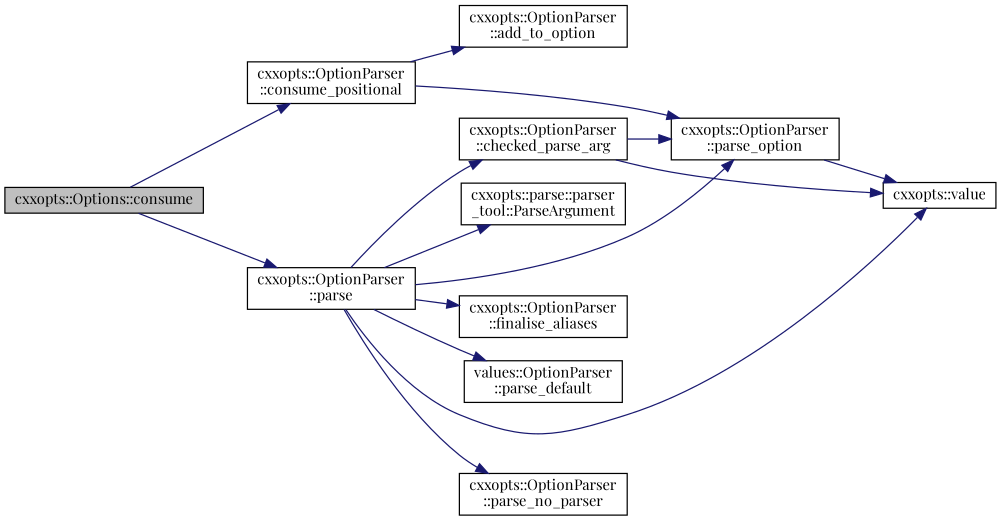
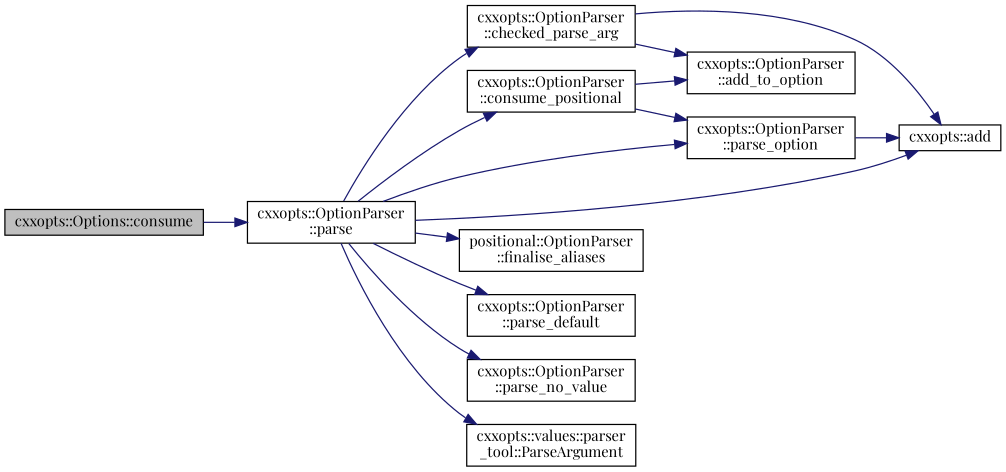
edge "cxxopts::OptionParser ::checked_parse_arg" -> "cxxopts::OptionParser ::parse_option": now "cxxopts::OptionParser ::checked_parse_arg" -> "cxxopts::OptionParser ::add_to_option"
edge "cxxopts::Options::consume" -> "cxxopts::OptionParser ::consume_positional": now "cxxopts::OptionParser ::parse" -> "cxxopts::OptionParser ::consume_positional"
node "cxxopts::value": label "cxxopts::value" -> "cxxopts::add"
node "cxxopts::parse::parser _tool::ParseArgument": label "cxxopts::parse::parser _tool::ParseArgument" -> "cxxopts::values::parser _tool::ParseArgument"
node "cxxopts::OptionParser ::finalise_aliases": label "cxxopts::OptionParser ::finalise_aliases" -> "positional::OptionParser ::finalise_aliases"
node "values::OptionParser ::parse_default": label "values::OptionParser ::parse_default" -> "cxxopts::OptionParser ::parse_default"
node "cxxopts::OptionParser ::parse_no_parser": label "cxxopts::OptionParser ::parse_no_parser" -> "cxxopts::OptionParser ::parse_no_value"
